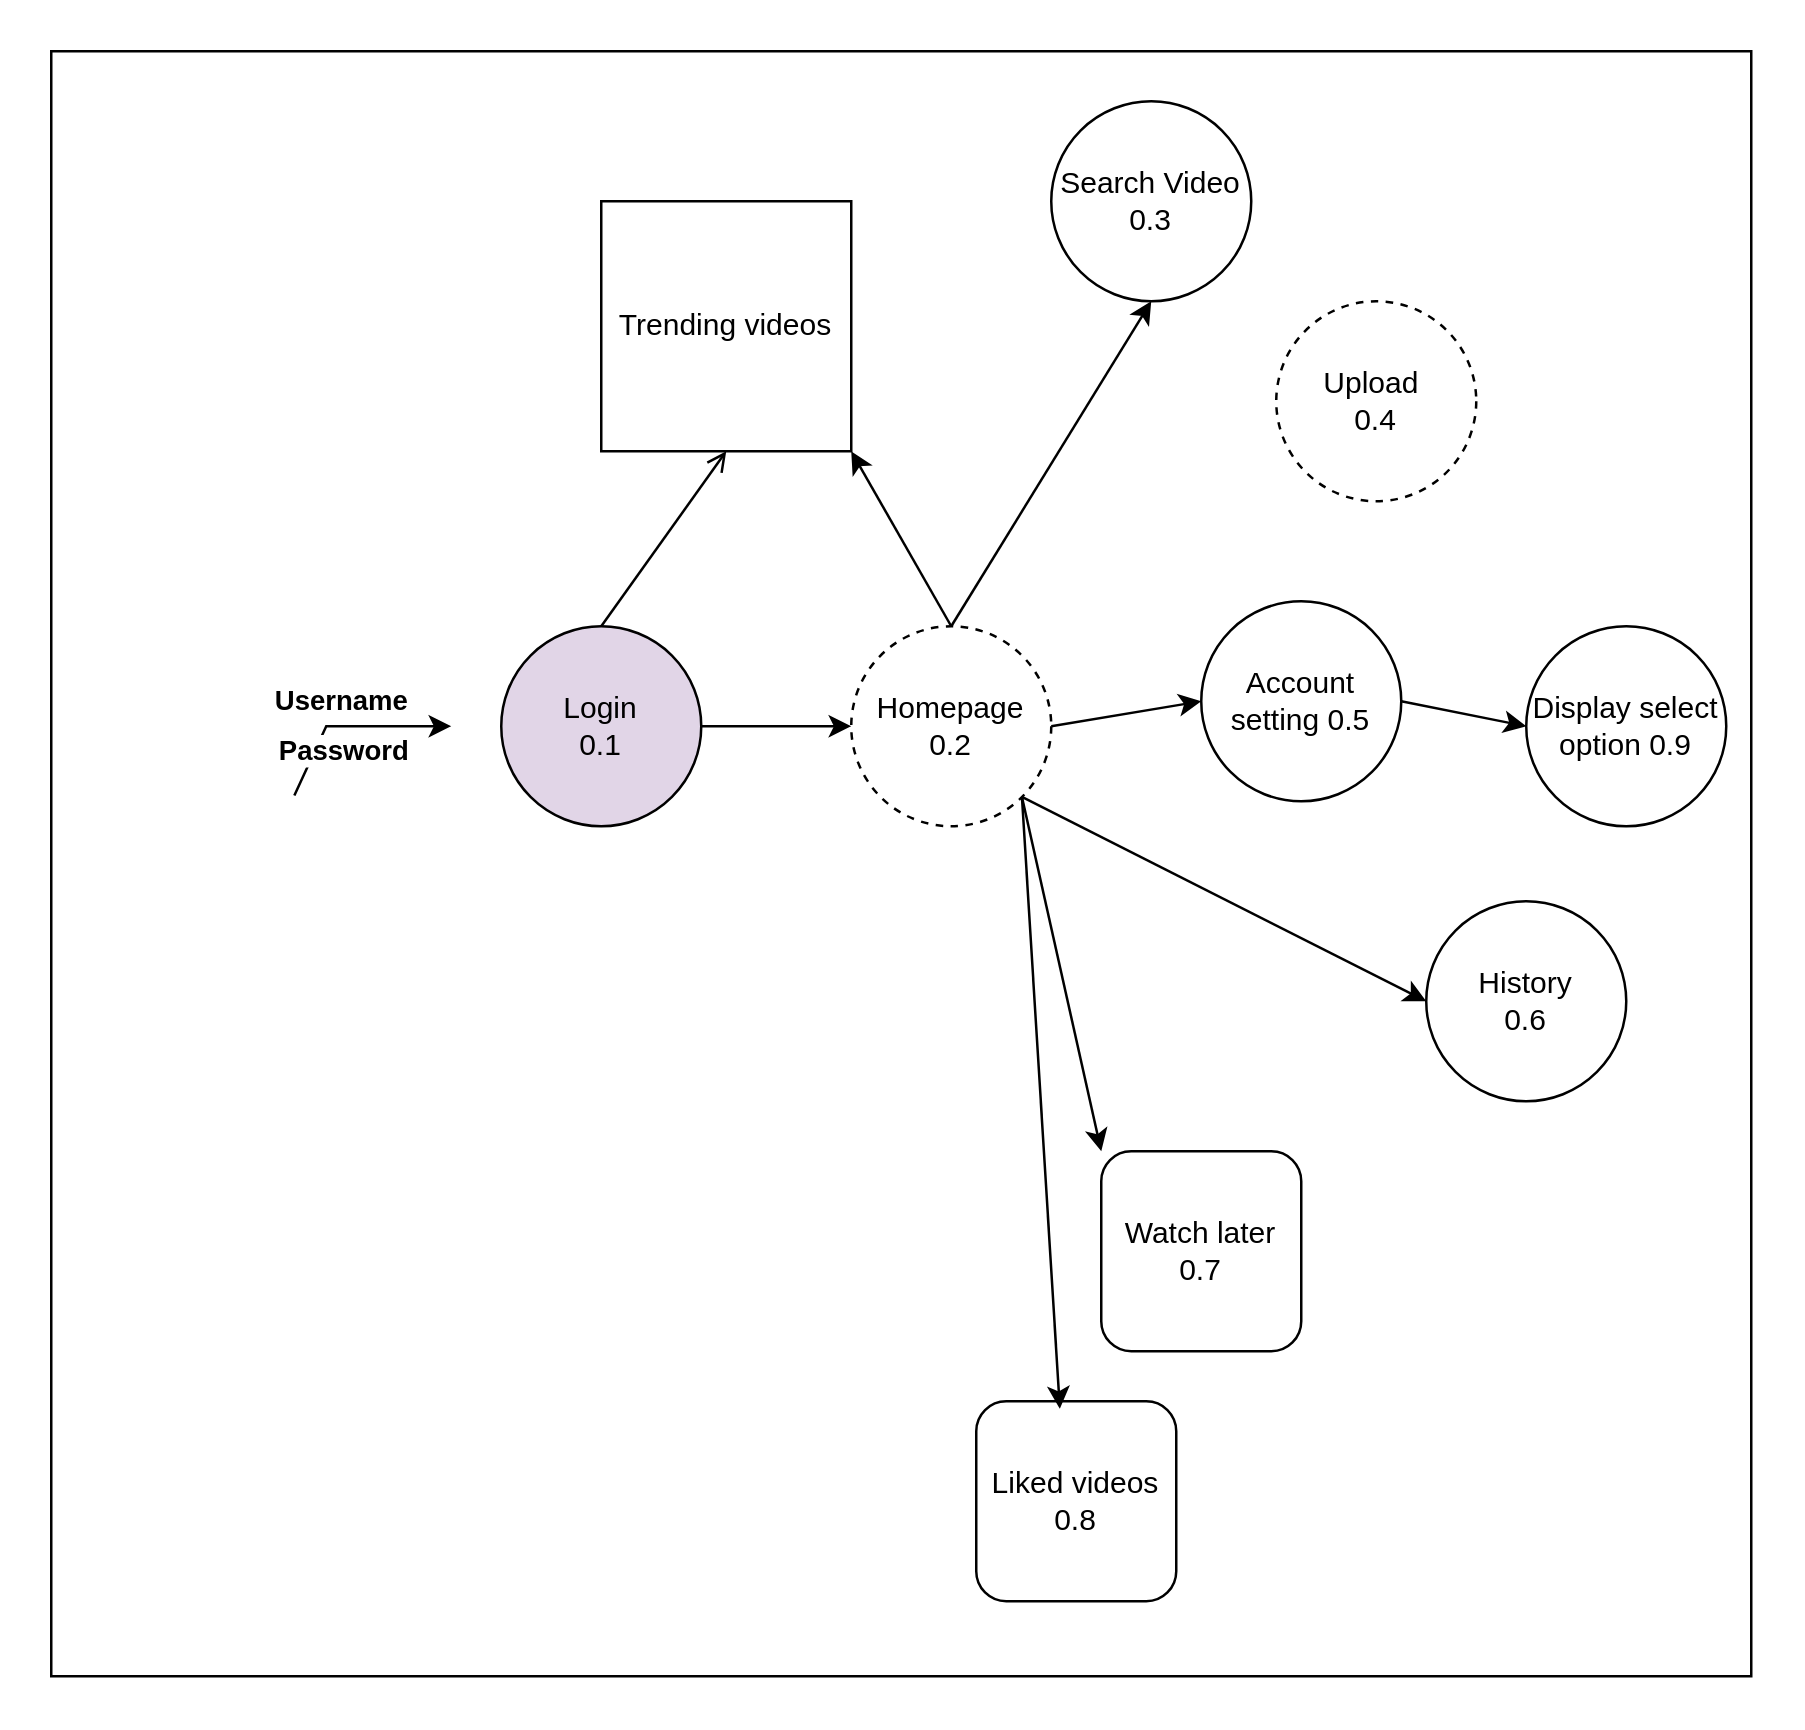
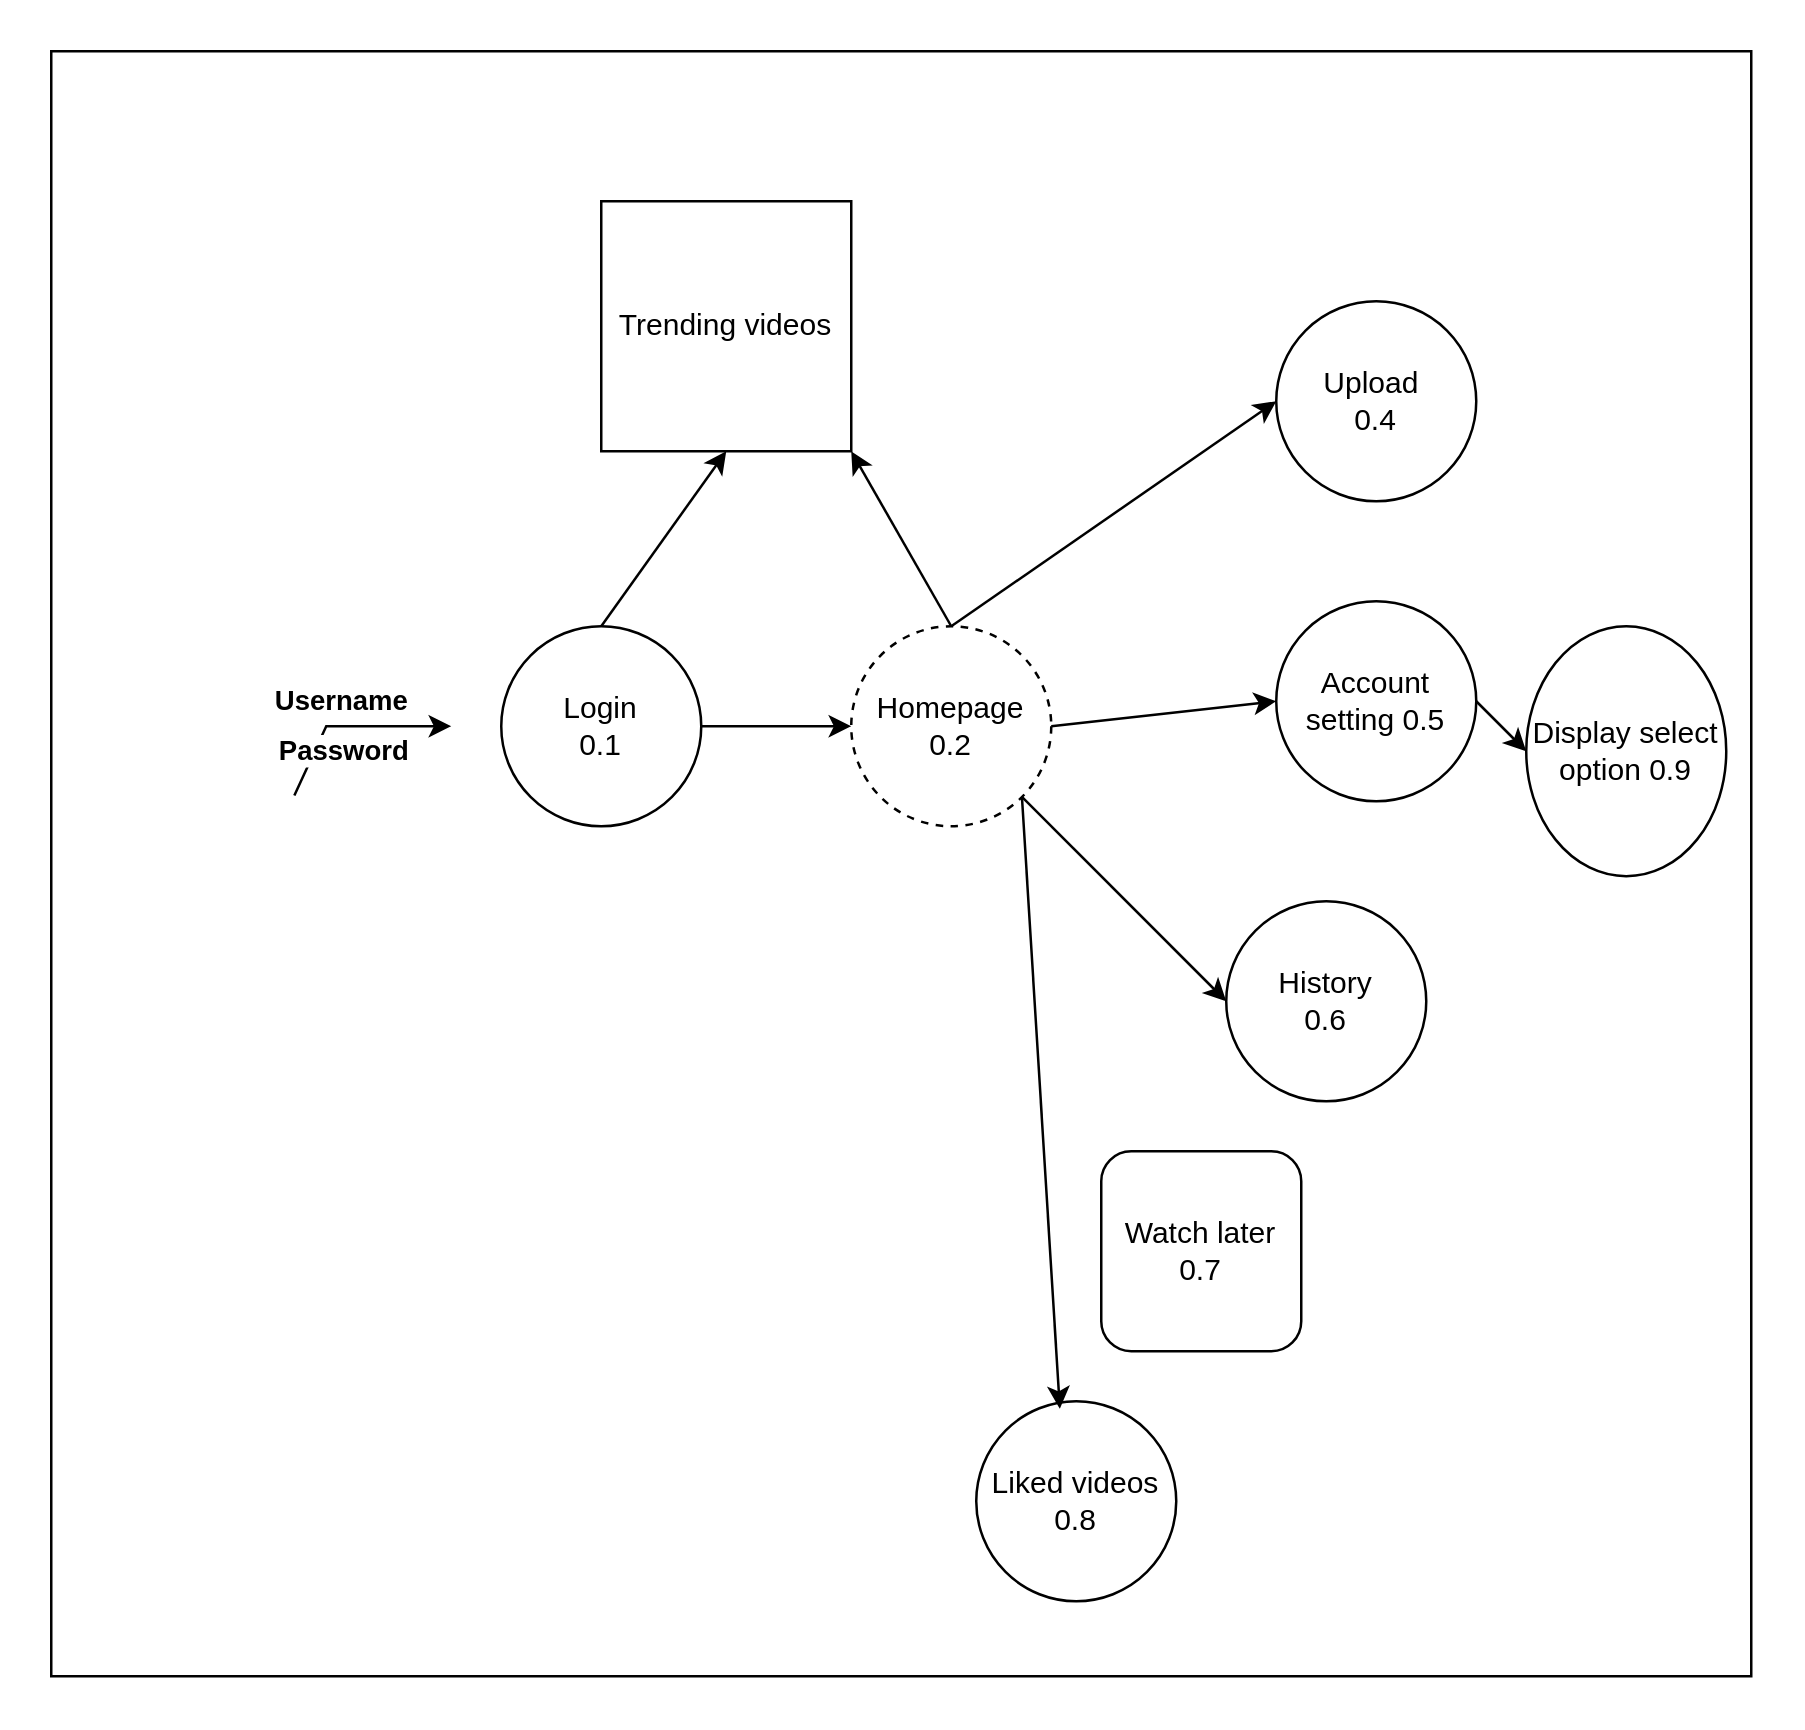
node "Search Video 0.3": removed
node "Upload 0.4": style dashed -> solid
edge "Login 0.1" -> "Trending videos": arrowhead open -> classic
edge "Homepage 0.2" -> "Search Video 0.3": removed
edge "Homepage 0.2" -> "Upload 0.4": added
node "Account setting 0.5": moved (1301, 701) -> (1376, 701)
node "Login 0.1": fillcolor #e1d5e7 -> #ffffff
node "Display select option 0.9": size 200x200 -> 200x250
edge "Homepage 0.2" -> "Watch later 0.7": removed
node "History 0.6": moved (1526, 1001) -> (1326, 1001)
node "Liked videos 0.8": shape rounded rectangle -> ellipse
